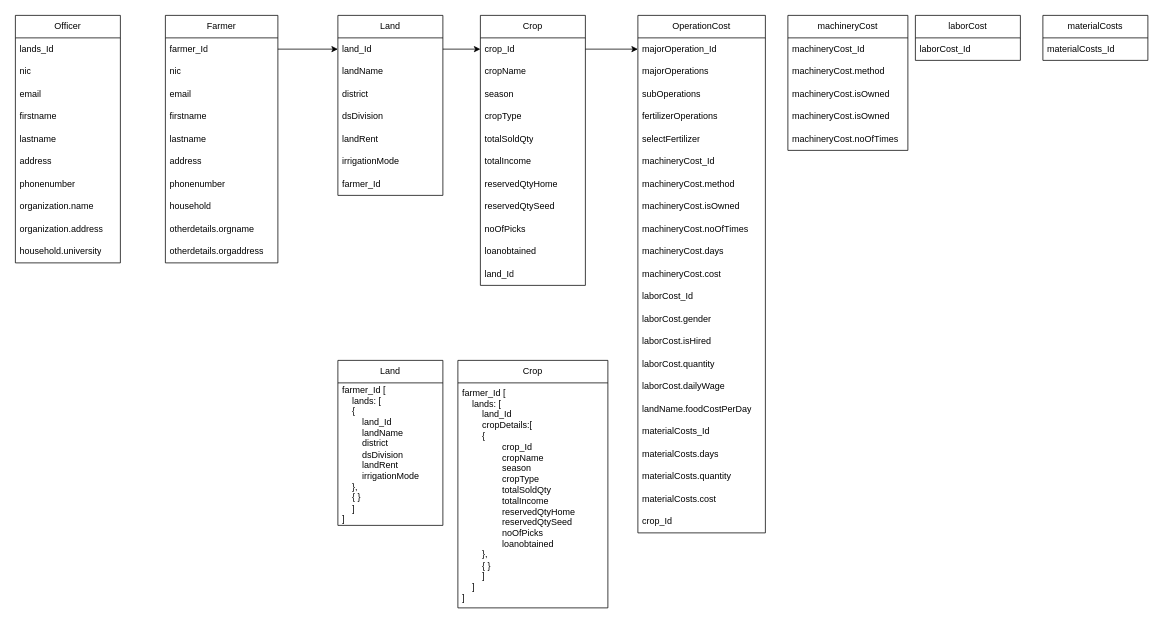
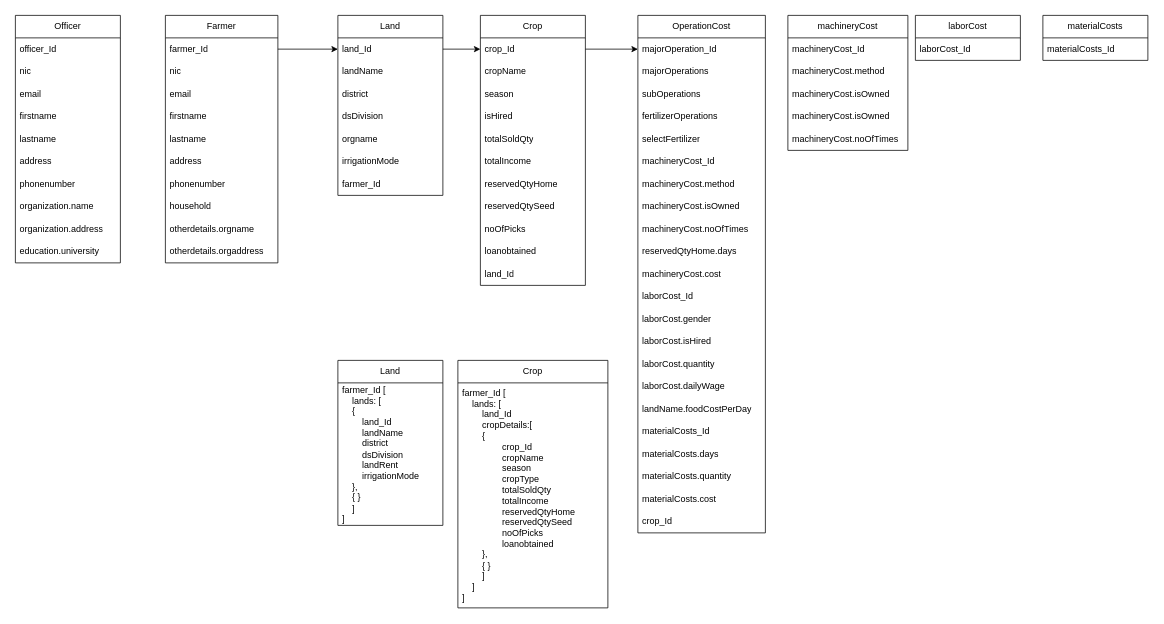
node "lands_Id": label "lands_Id" -> "officer_Id"
node "cropType": label "cropType" -> "isHired"
node "landRent": label "landRent" -> "orgname"
node "household.university": label "household.university" -> "education.university"
node "machineryCost.days": label "machineryCost.days" -> "reservedQtyHome.days"
